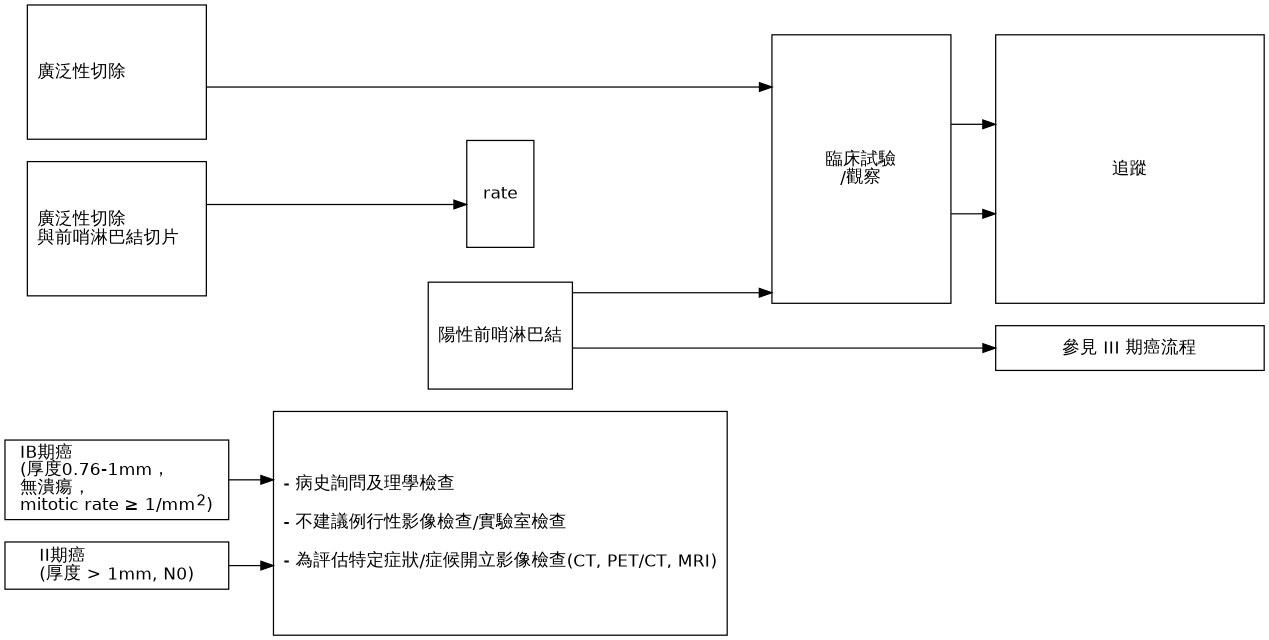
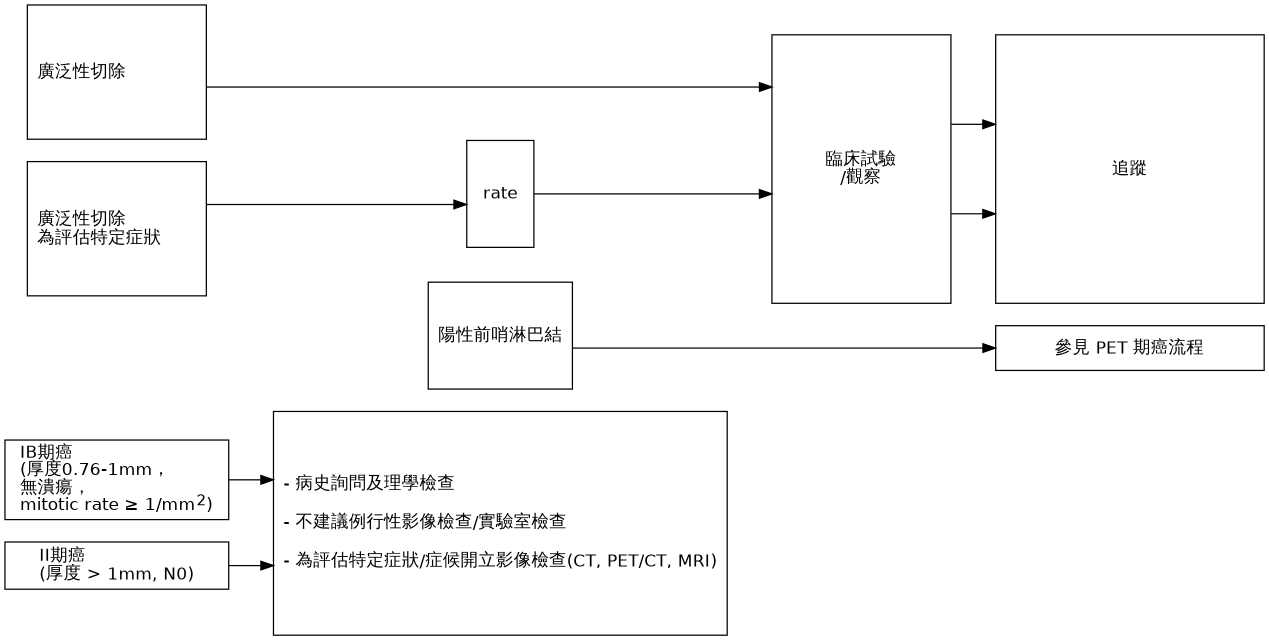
node "廣泛性切除 與前哨淋巴結切片": label "廣泛性切除 與前哨淋巴結切片" -> "廣泛性切除 為評估特定症狀"
edge "陽性前哨淋巴結" -> "臨床試驗 /觀察": now "rate" -> "臨床試驗 /觀察"
node "參見 III 期癌流程": label "參見 III 期癌流程" -> "參見 PET 期癌流程"
